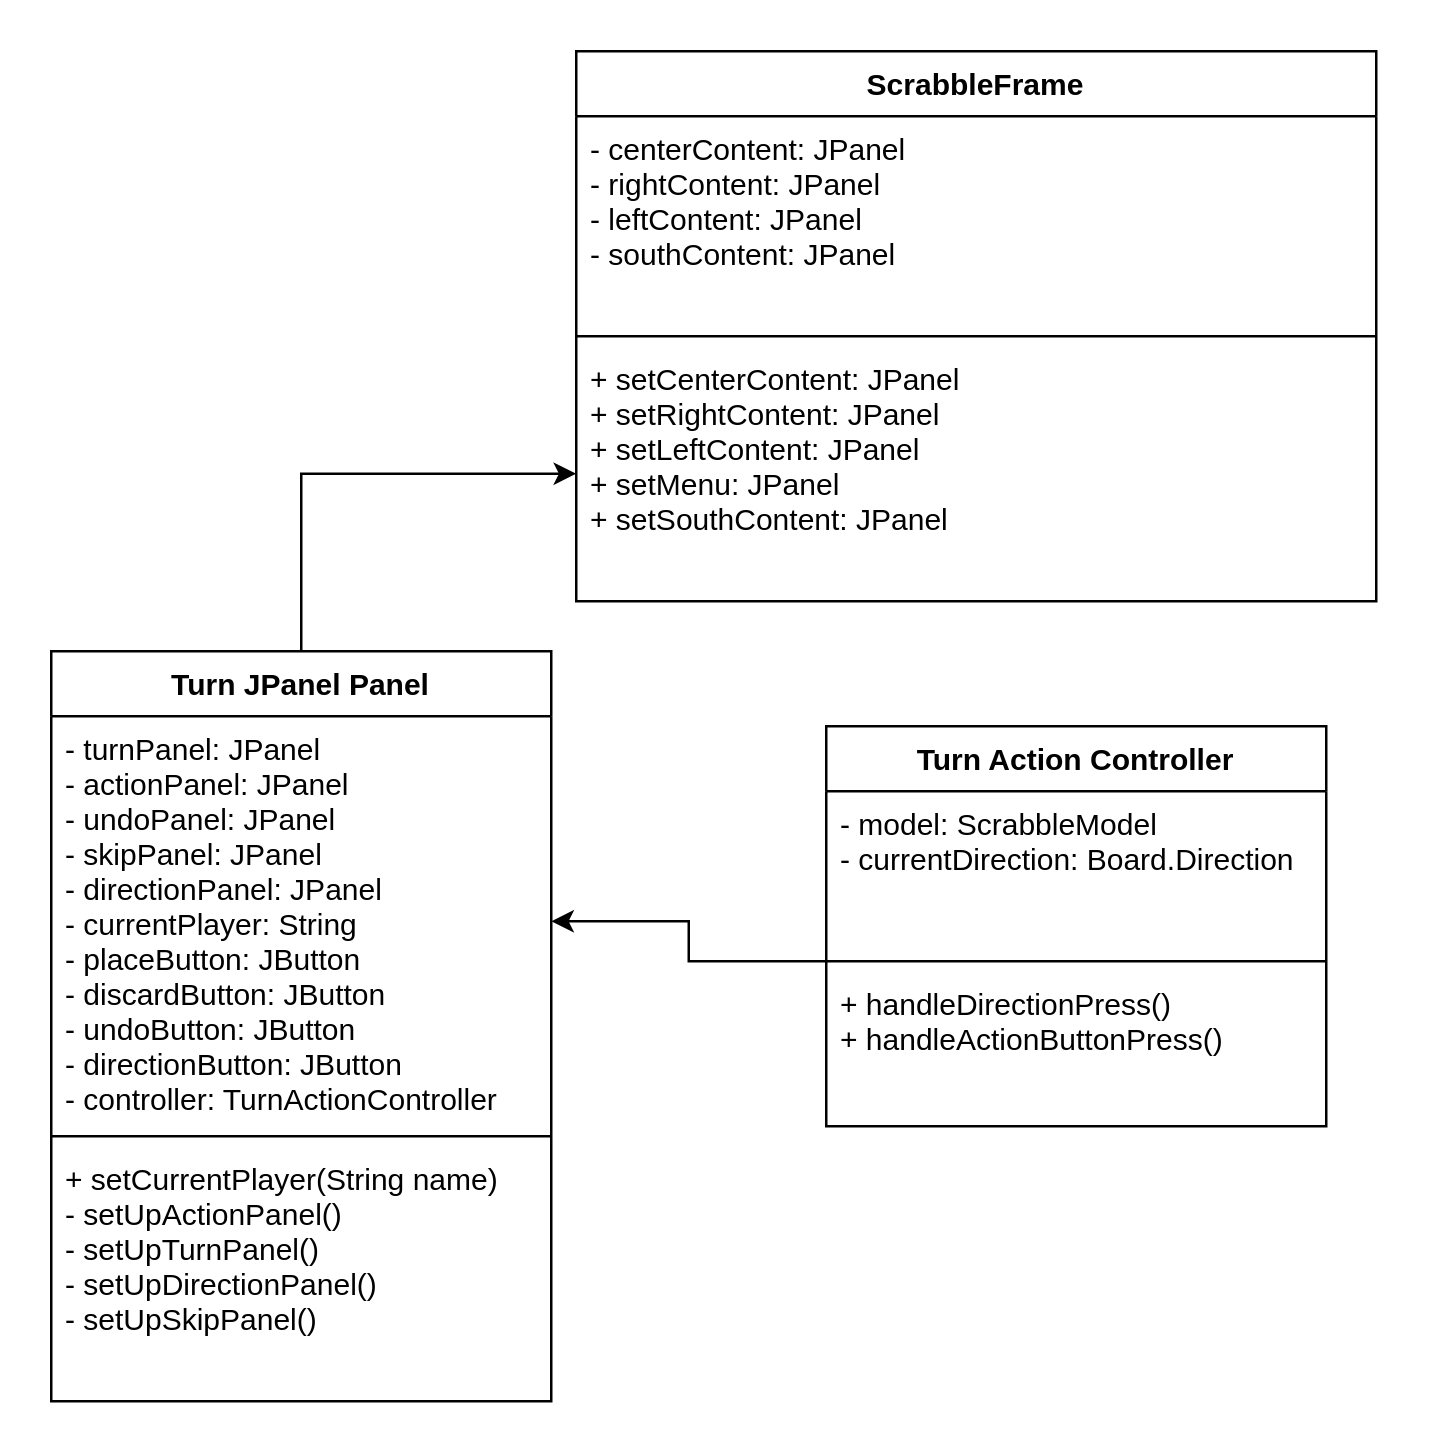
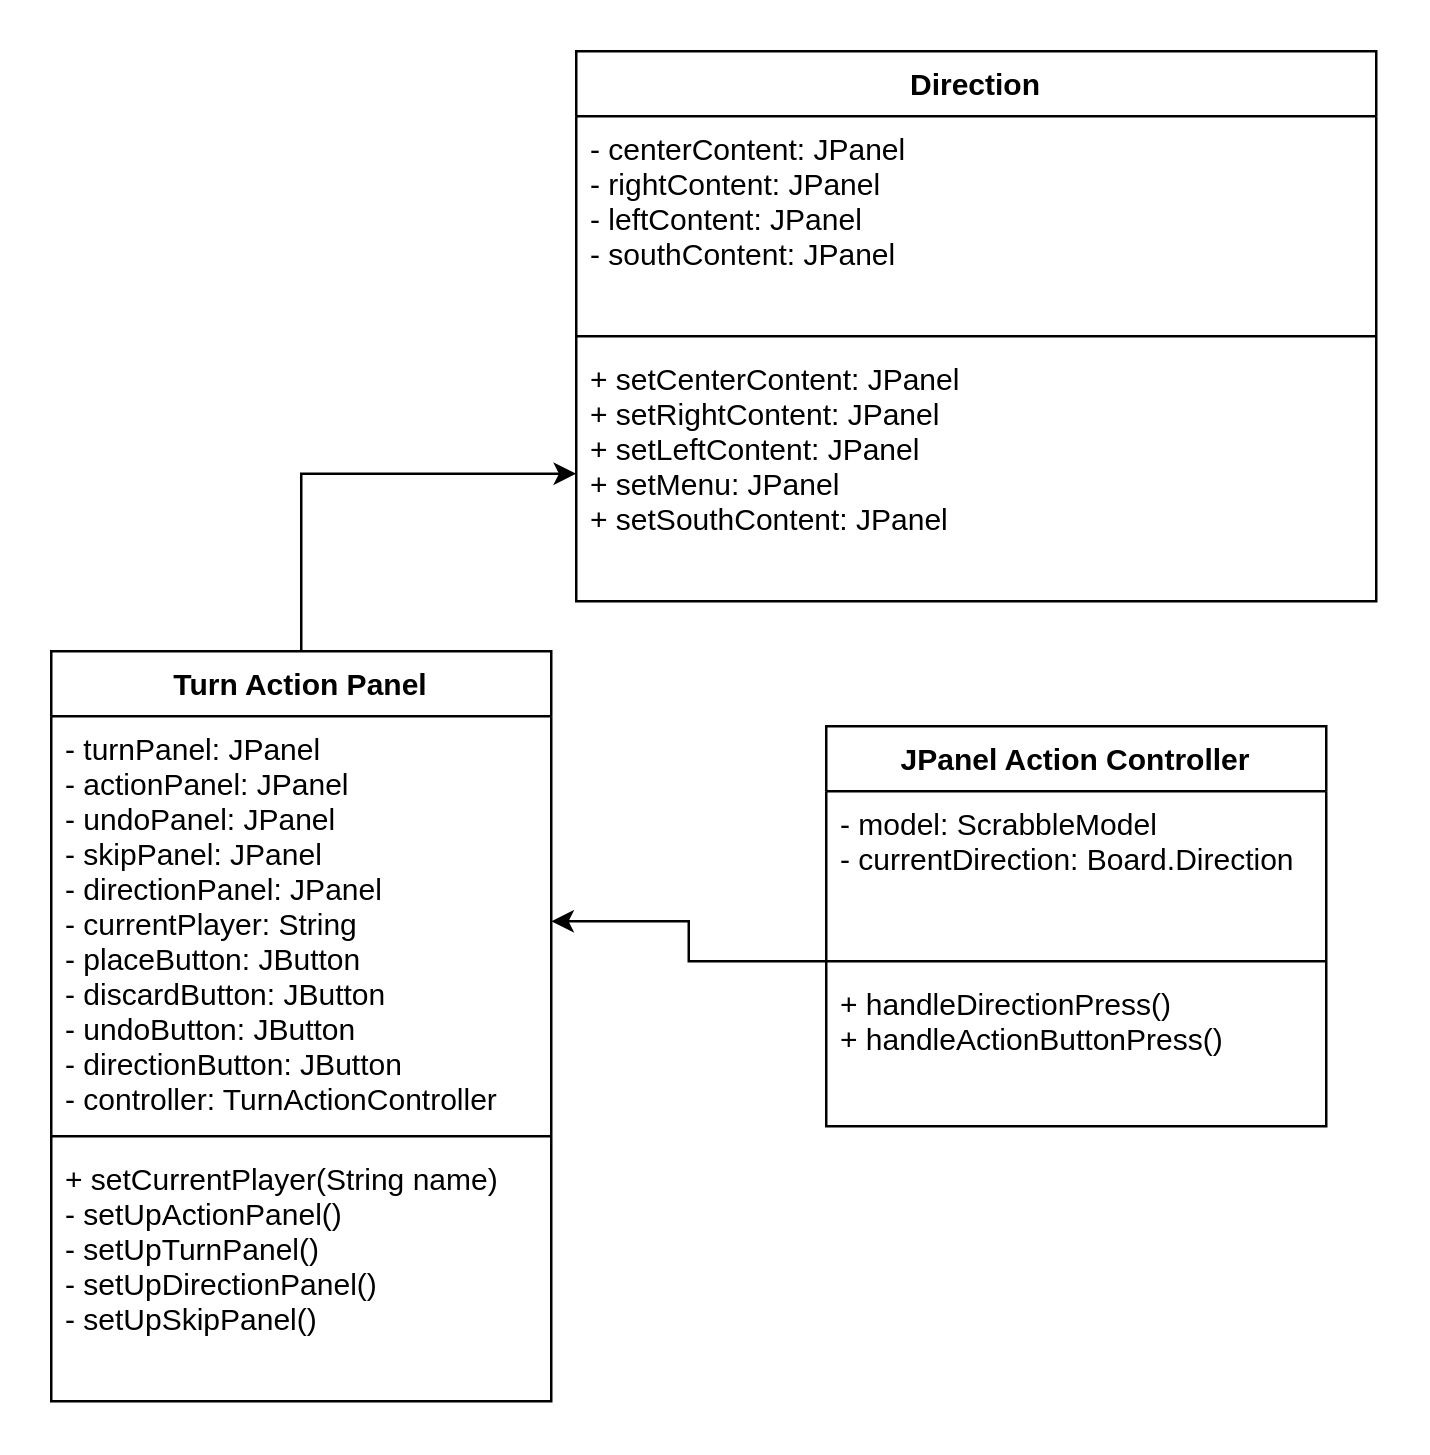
node "ScrabbleFrame": label "ScrabbleFrame" -> "Direction"
node "Turn JPanel Panel": label "Turn JPanel Panel" -> "Turn Action Panel"
node "Turn Action Controller": label "Turn Action Controller" -> "JPanel Action Controller"
